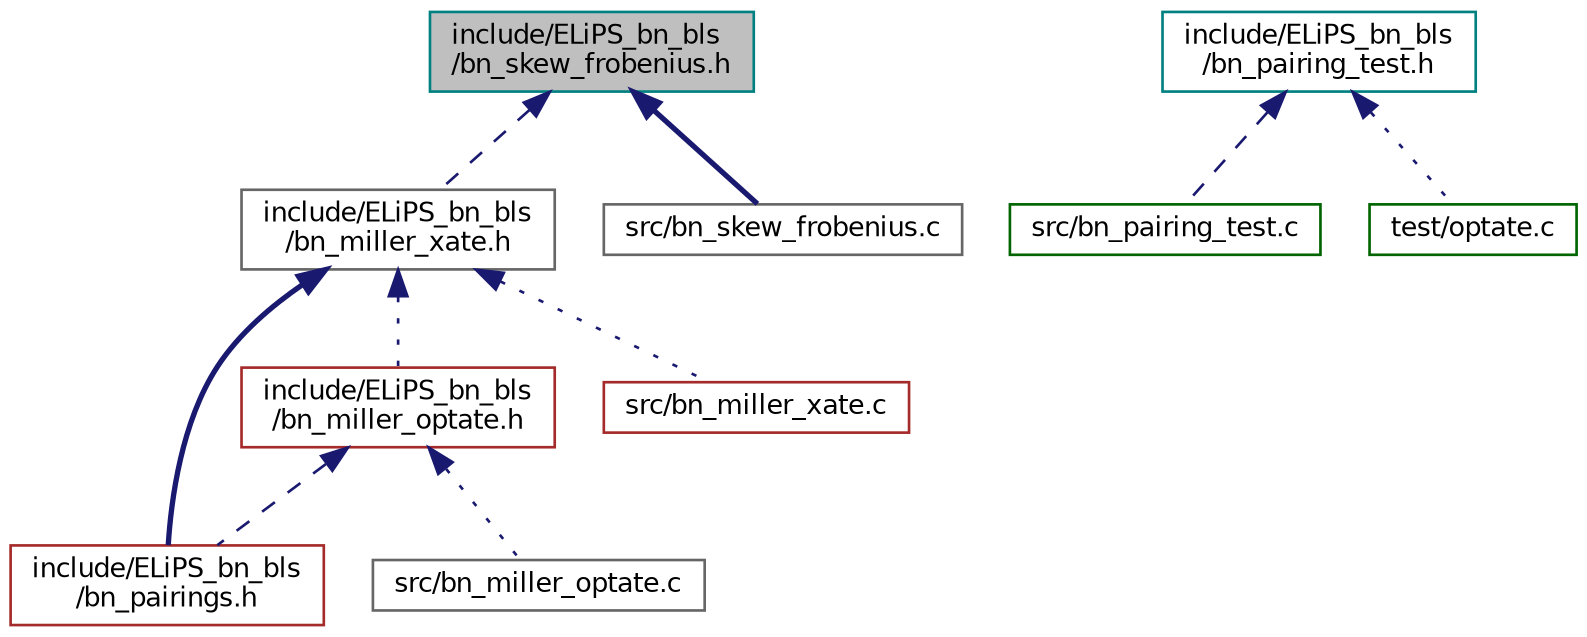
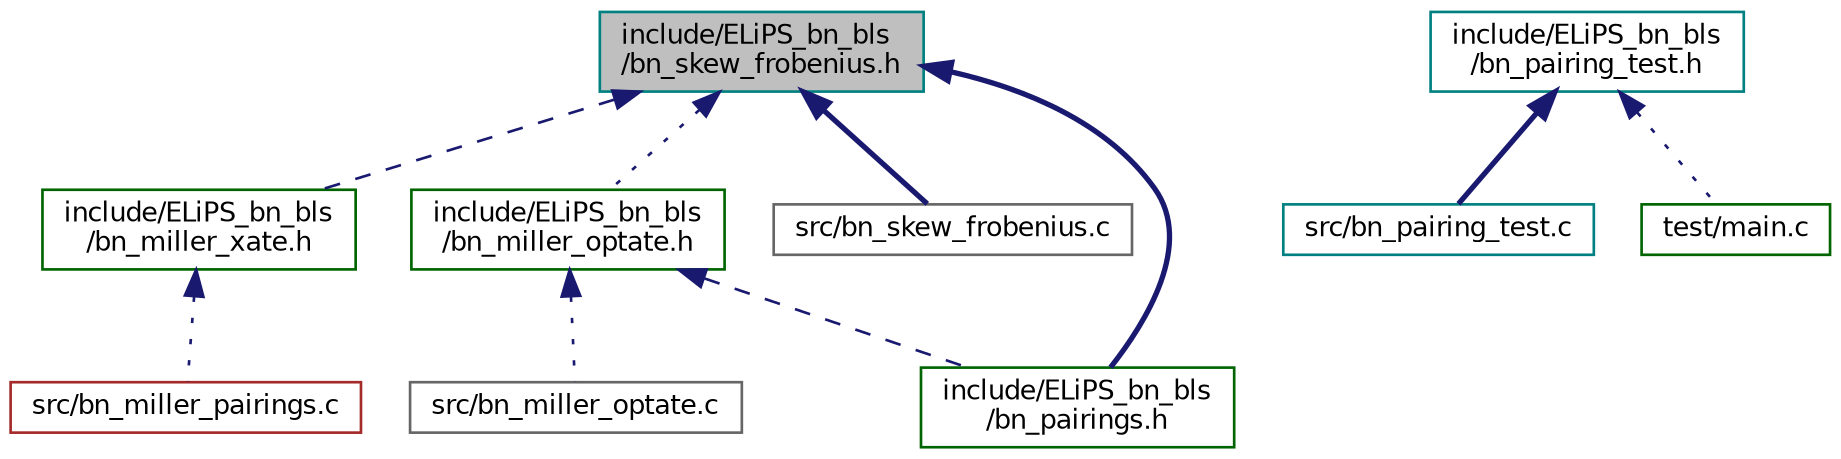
edge "src/bn_pairing_test.c" -> "include/ELiPS_bn_bls /bn_pairing_test.h": style dashed -> bold
node "include/ELiPS_bn_bls /bn_miller_xate.h": color gray40 -> darkgreen
node "src/bn_pairing_test.c": color darkgreen -> teal
node "test/optate.c": label "test/optate.c" -> "test/main.c"
edge "include/ELiPS_bn_bls /bn_miller_optate.h" -> "include/ELiPS_bn_bls /bn_miller_xate.h": now "include/ELiPS_bn_bls /bn_miller_optate.h" -> "include/ELiPS_bn_bls /bn_skew_frobenius.h"
edge "include/ELiPS_bn_bls /bn_pairings.h" -> "include/ELiPS_bn_bls /bn_miller_xate.h": now "include/ELiPS_bn_bls /bn_pairings.h" -> "include/ELiPS_bn_bls /bn_skew_frobenius.h"
node "include/ELiPS_bn_bls /bn_miller_optate.h": color brown -> darkgreen
node "src/bn_miller_xate.c": label "src/bn_miller_xate.c" -> "src/bn_miller_pairings.c"
node "include/ELiPS_bn_bls /bn_pairings.h": color brown -> darkgreen
